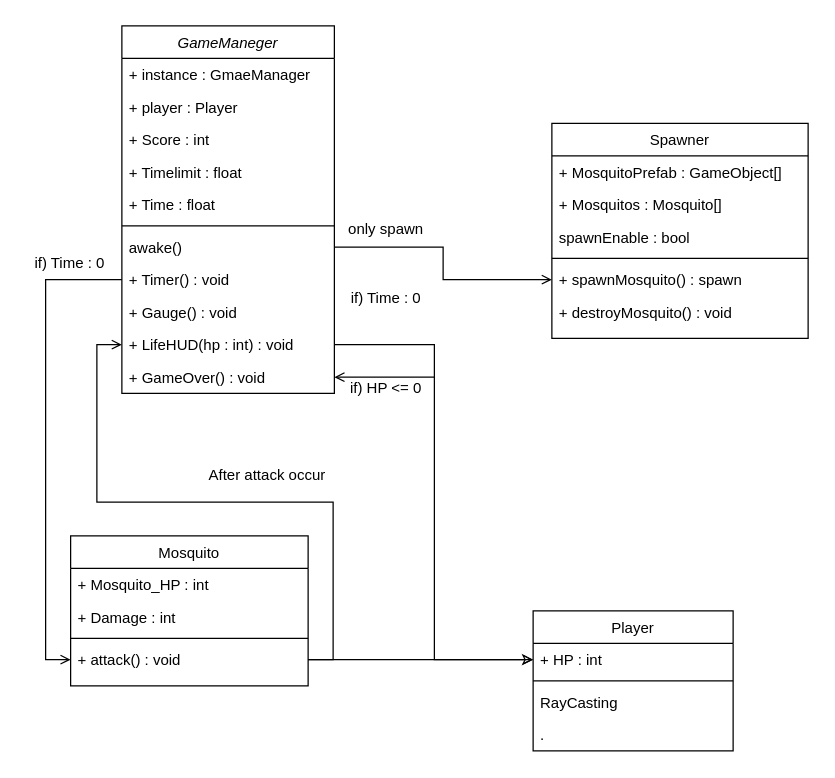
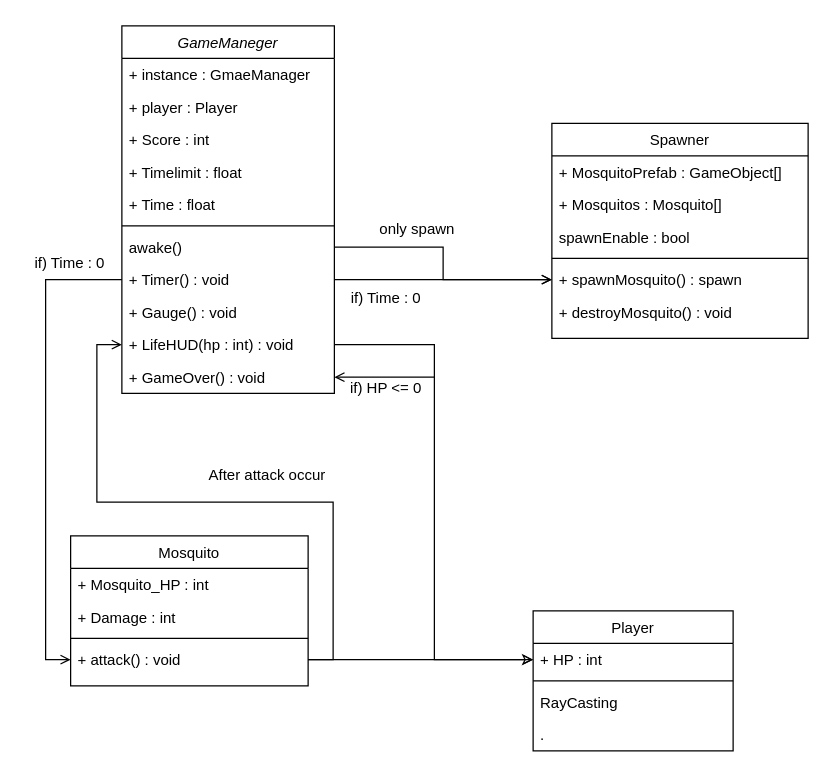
node "only spawn": moved (386, 229) -> (417, 229)
edge "+ Timer() : void" -> "+ spawnMosquito() : spawn": added
